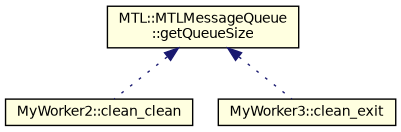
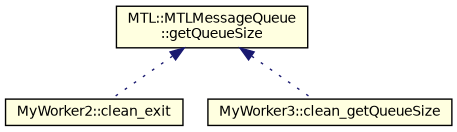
node "MyWorker2::clean_clean": label "MyWorker2::clean_clean" -> "MyWorker2::clean_exit"
node "MyWorker3::clean_exit": label "MyWorker3::clean_exit" -> "MyWorker3::clean_getQueueSize"
